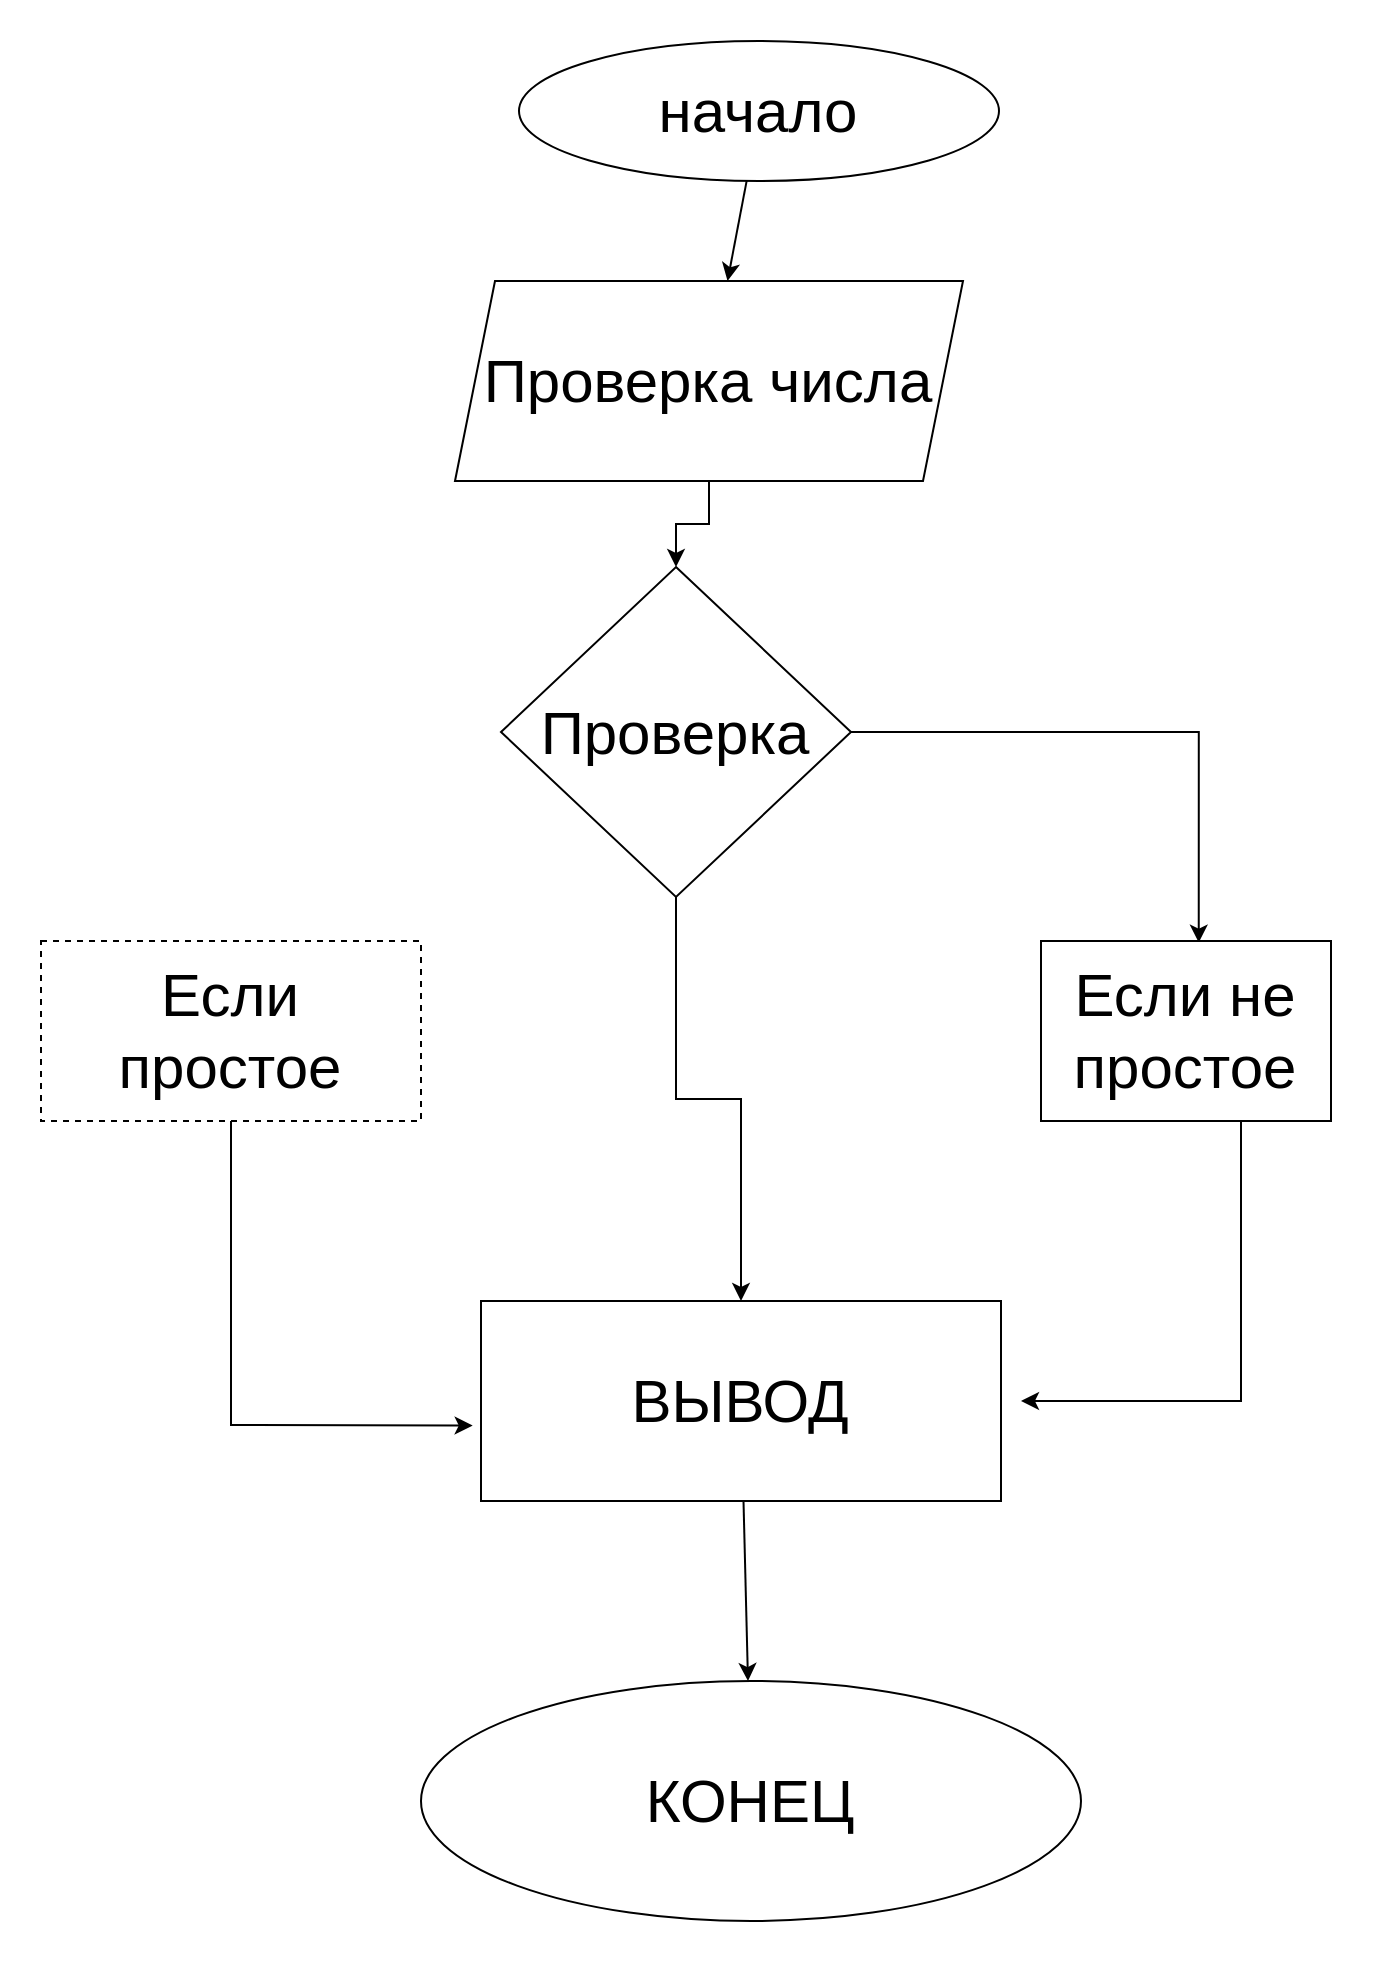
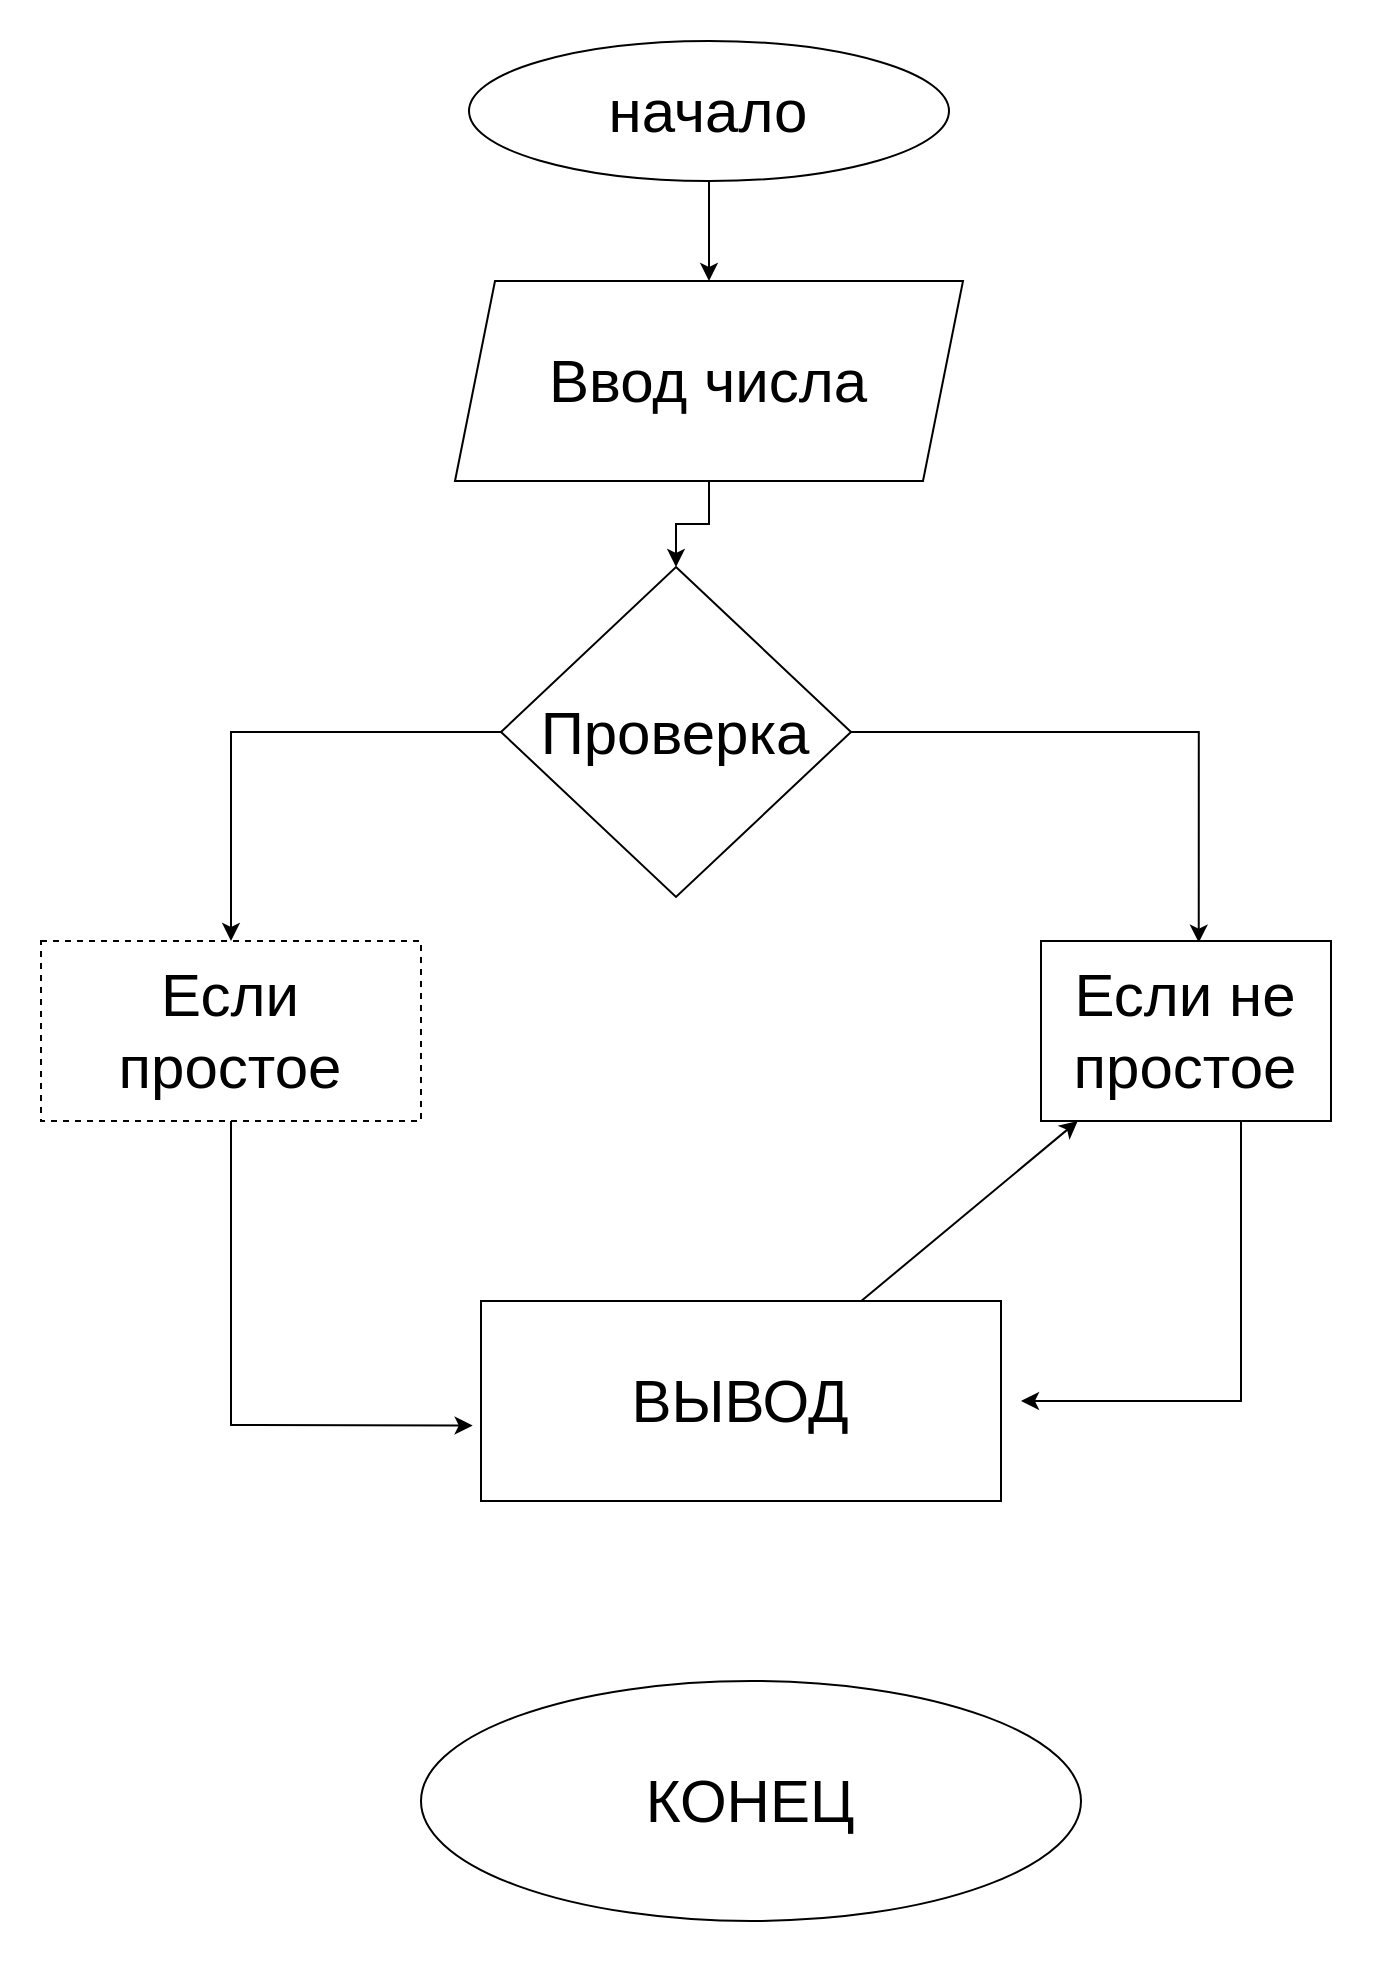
node "начало": moved (759, 111) -> (709, 111)
node "Проверка числа": label "Проверка числа" -> "Ввод числа"
edge "Проверка" -> "ВЫВОД": now "Проверка" -> "Если простое"
edge "ВЫВОД" -> "КОНЕЦ": now "ВЫВОД" -> "Если не простое"
